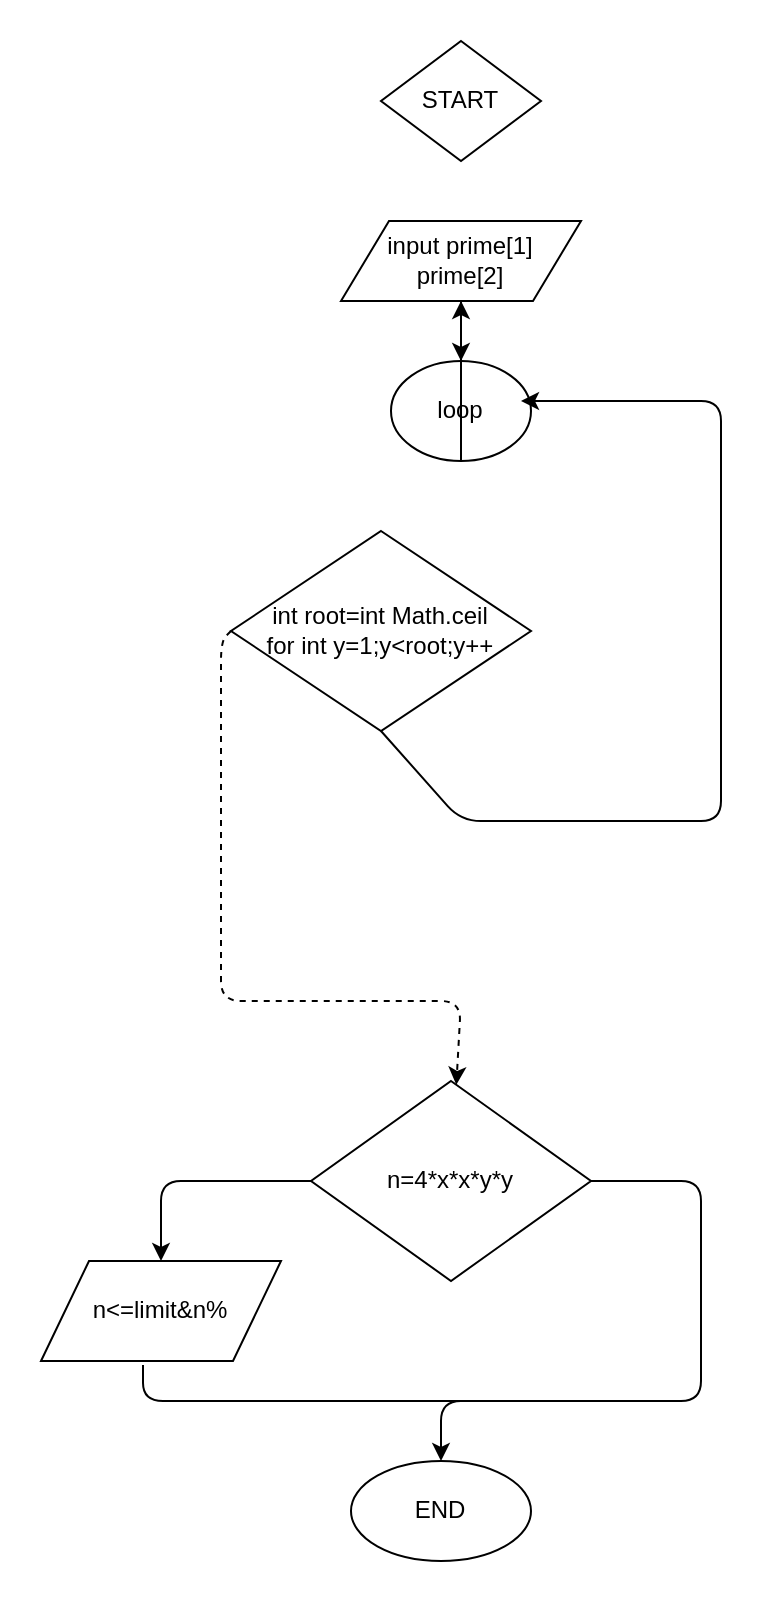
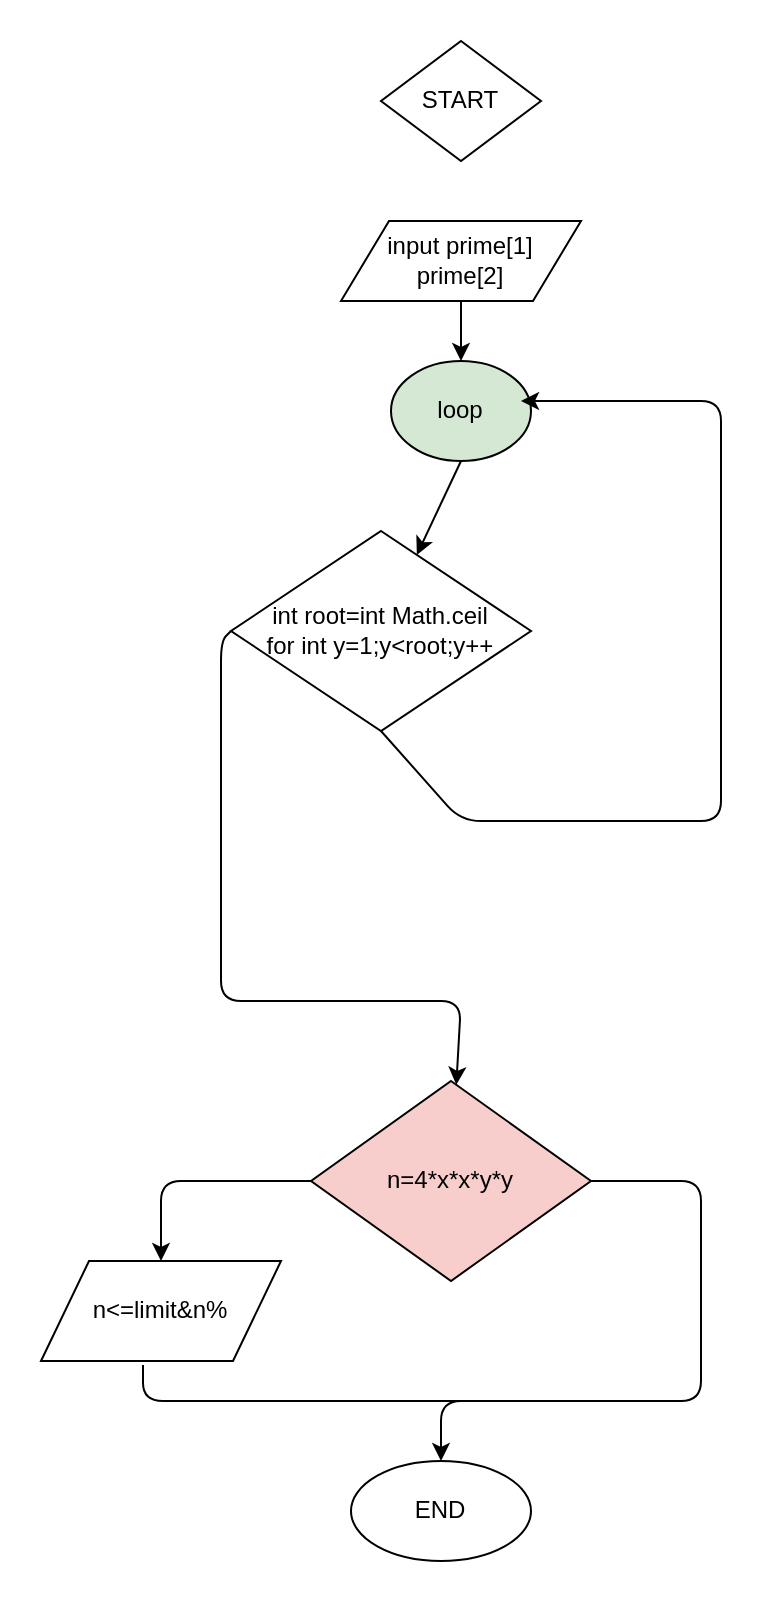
edge "loop" -> "input prime[1] prime[2]": now "loop" -> "int root=int Math.ceil for int y=1;y<root;y++"
node "loop": fillcolor #ffffff -> #d5e8d4
edge "int root=int Math.ceil for int y=1;y<root;y++" -> "n=4*x*x*y*y": style dashed -> solid
node "n=4*x*x*y*y": fillcolor #ffffff -> #f8cecc
